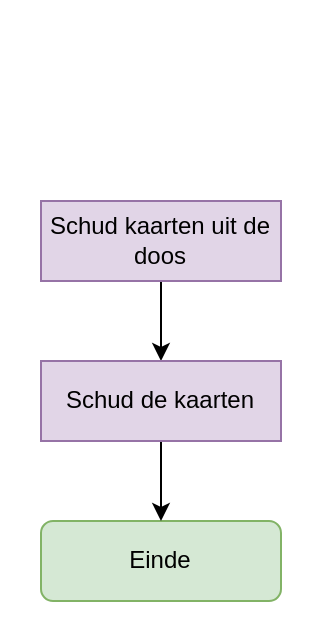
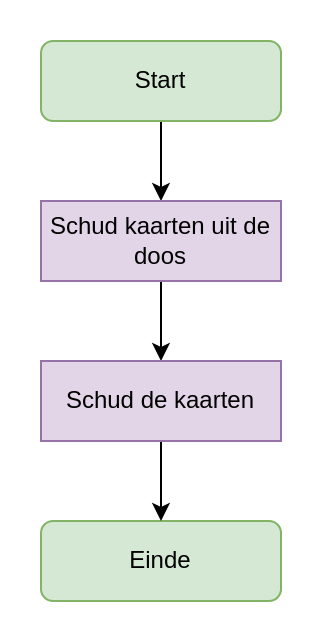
node "Start": added
edge "Start" -> "Schud kaarten uit de doos": added
